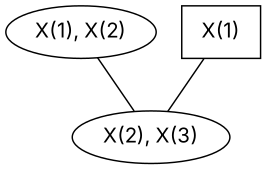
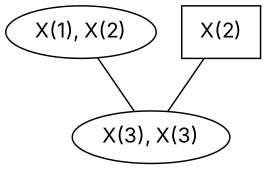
node "X(1)": label "X(1)" -> "X(2)"
node "X(2), X(3)": label "X(2), X(3)" -> "X(3), X(3)"
